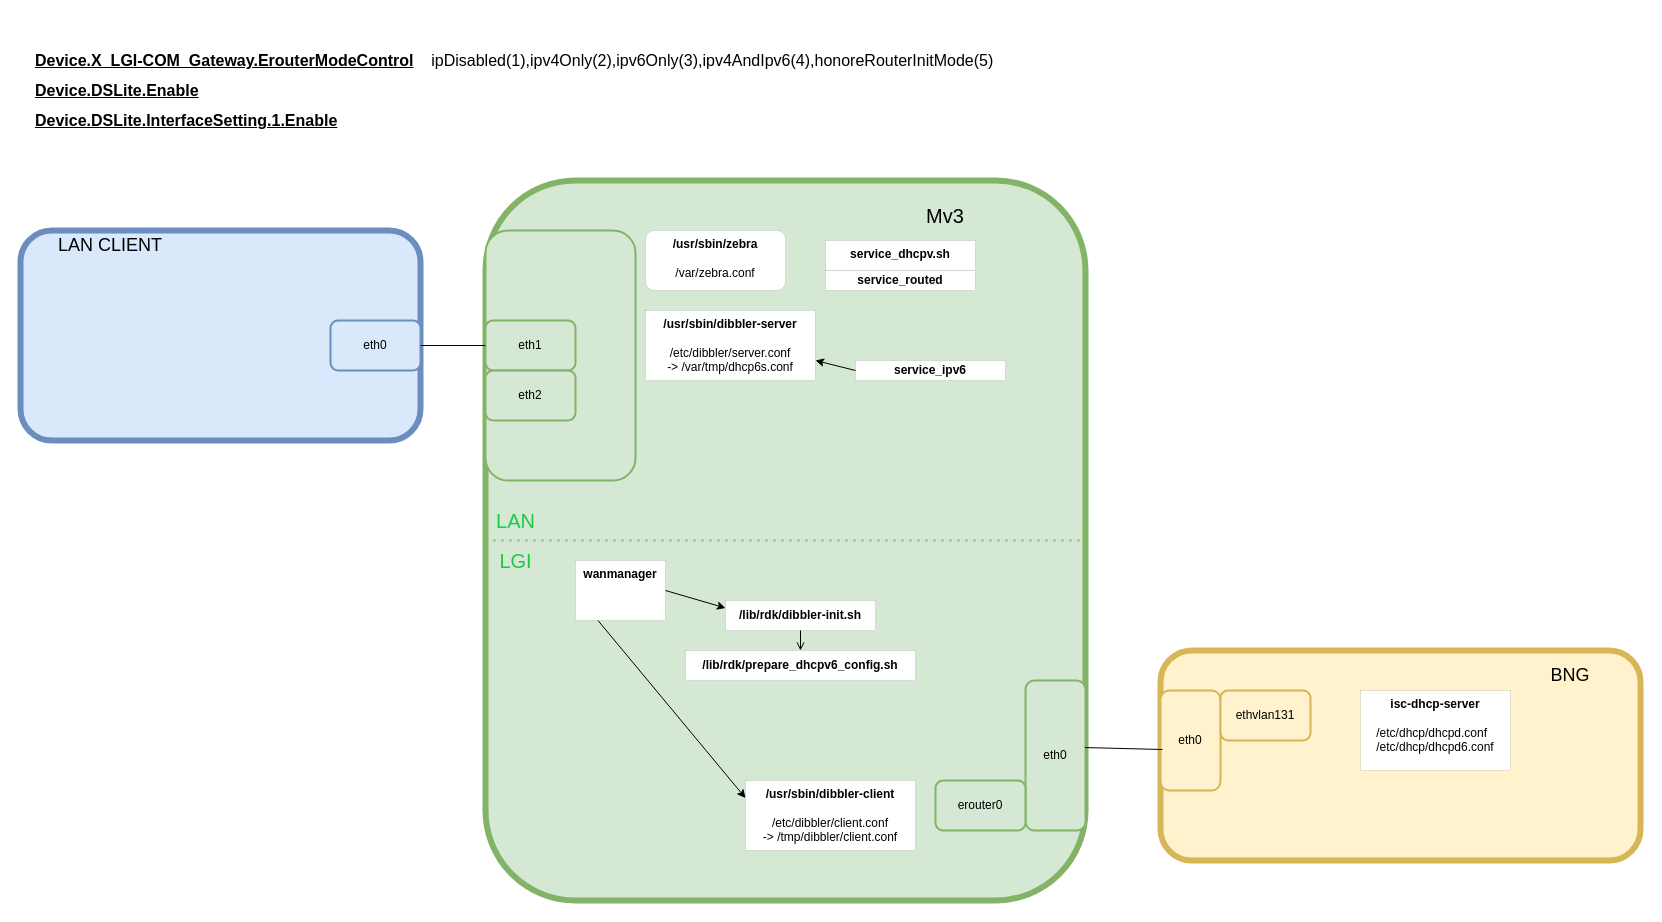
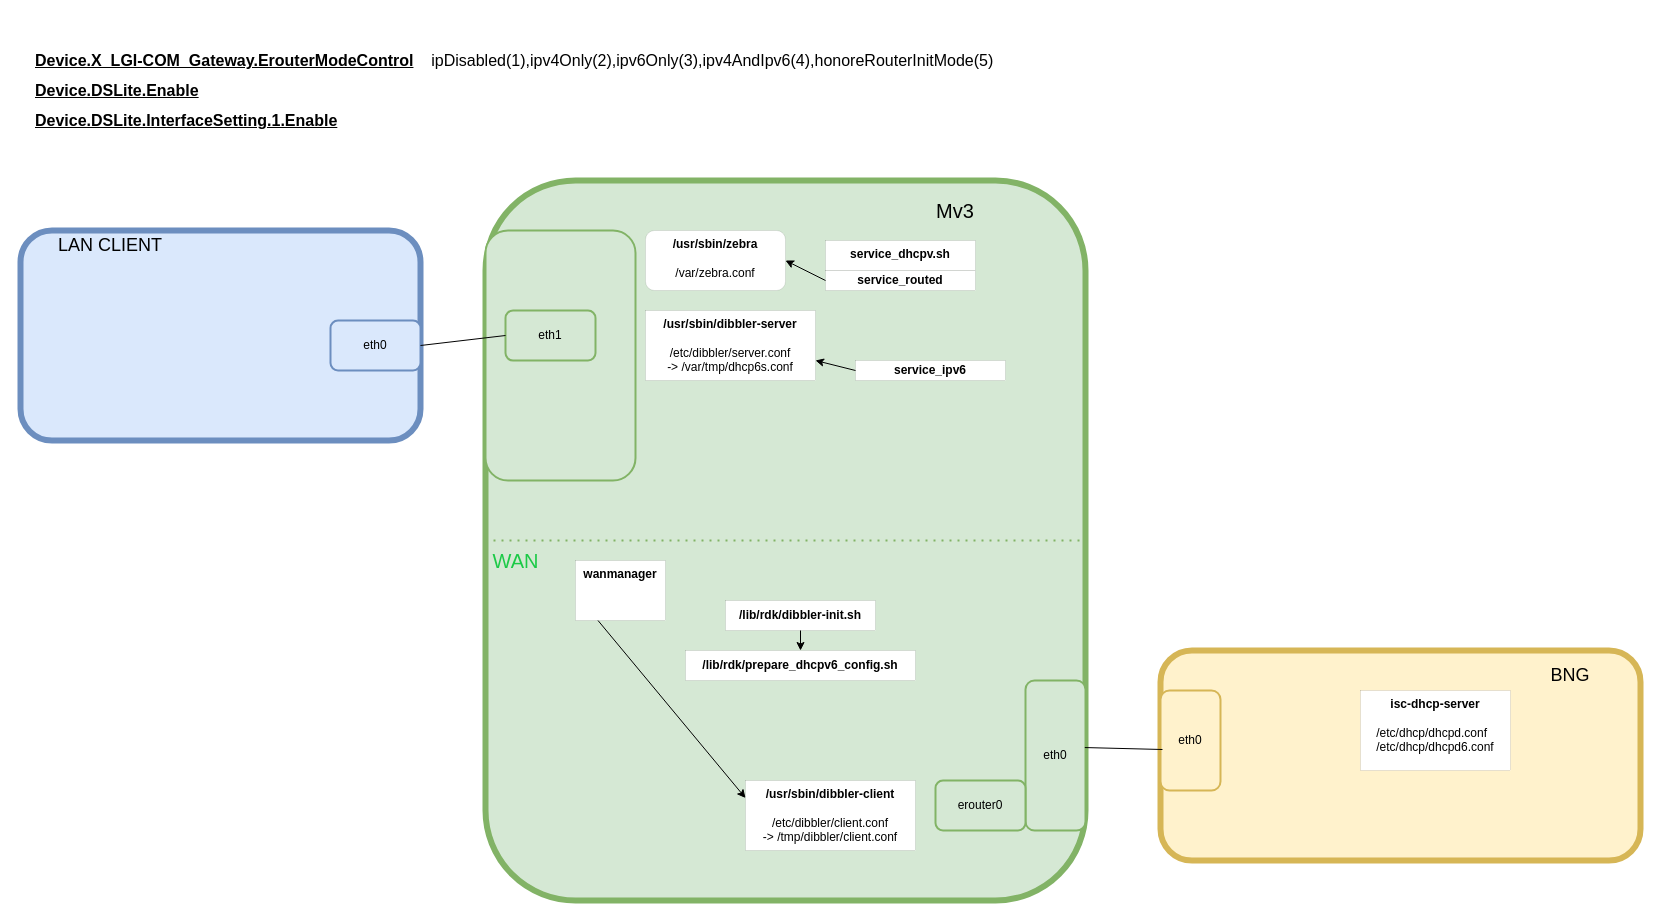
node "Mv3": moved (946, 216) -> (956, 211)
edge "service_routed" -> "/usr/sbin/zebra /var/zebra.conf": added
node "eth1": moved (531, 346) -> (551, 336)
node "eth2": removed
node "LAN": removed
node "LGI": label "LGI" -> "WAN"
edge "wanmanager" -> "/lib/rdk/dibbler-init.sh": removed
edge "/lib/rdk/dibbler-init.sh" -> "/lib/rdk/prepare_dhcpv6_config.sh": arrowhead open -> classic
node "ethvlan131": removed
